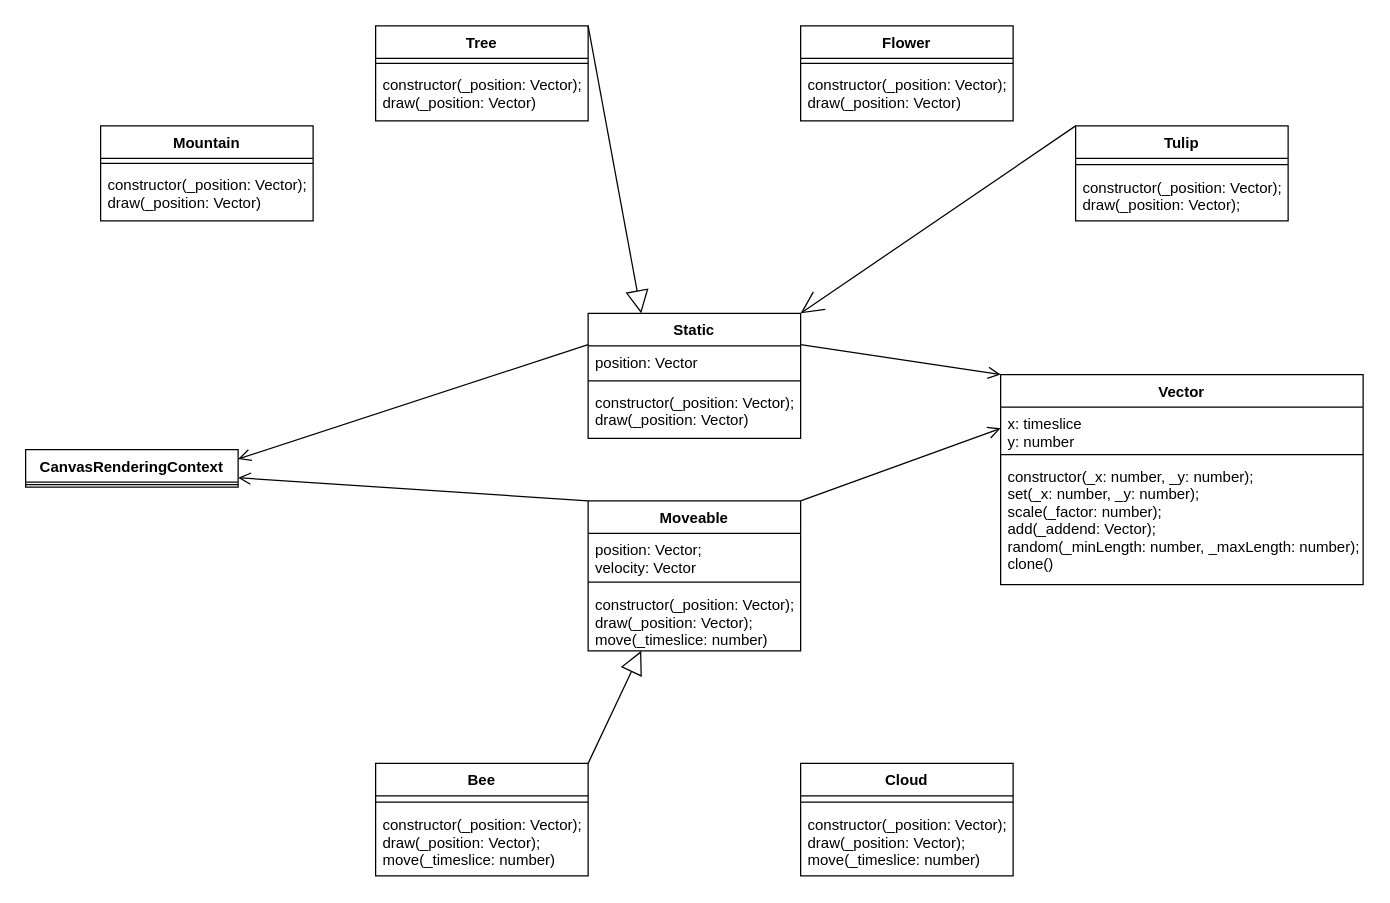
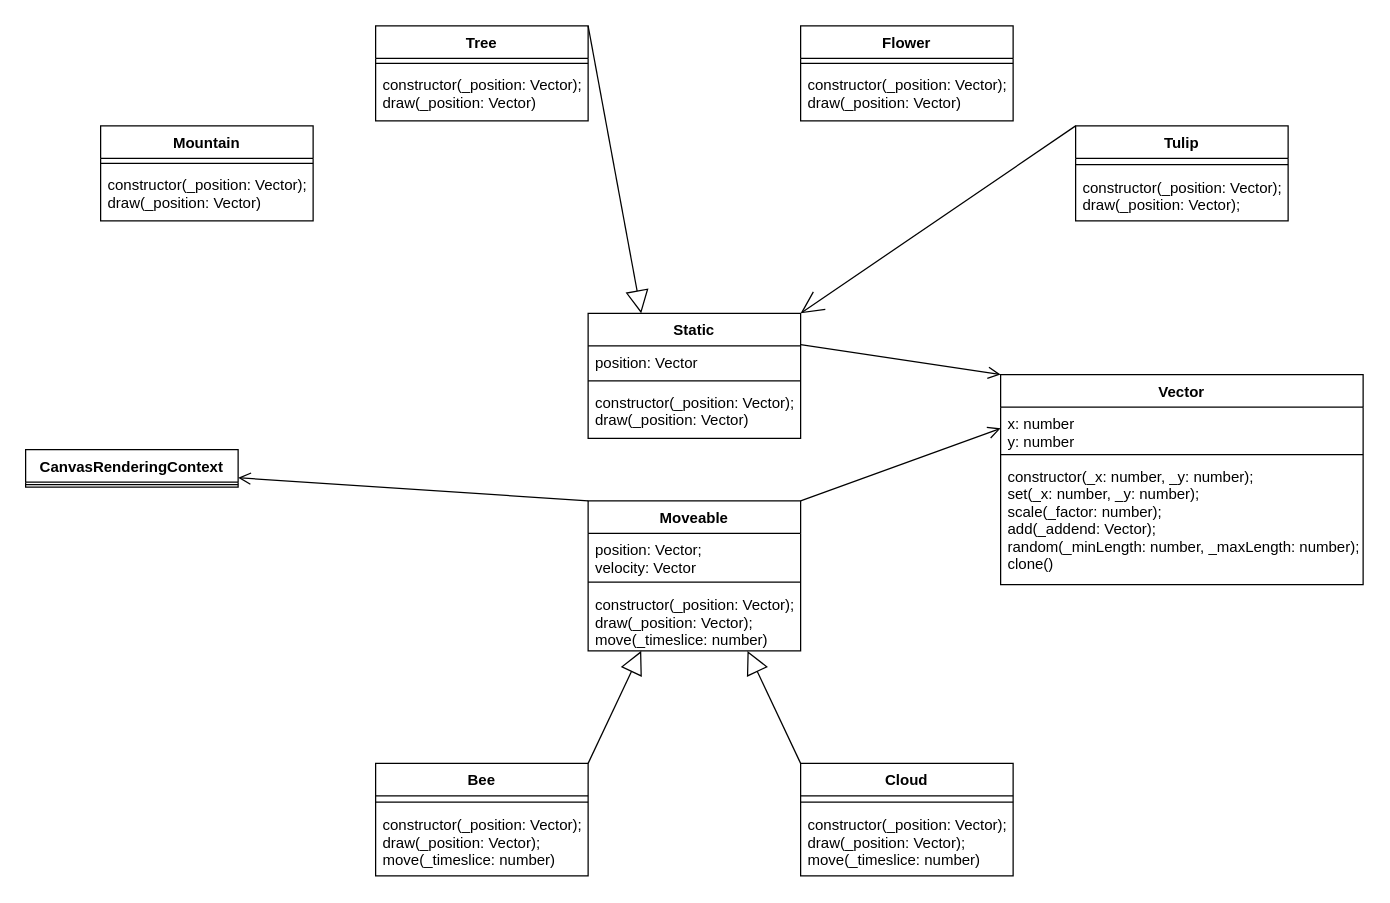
edge "Static" -> "CanvasRenderingContext": removed
node "x: timeslice y: number": label "x: timeslice y: number" -> "x: number y: number"
edge "Cloud" -> "Moveable": added
